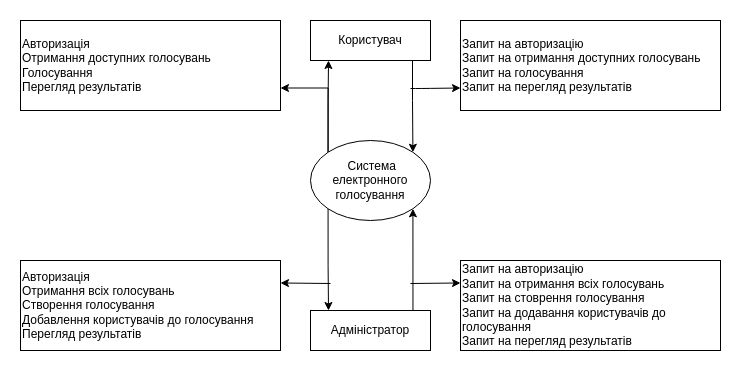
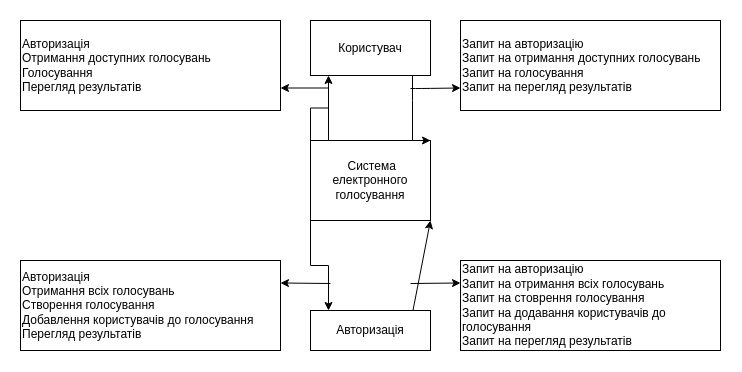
node "Користувач": size 120x40 -> 120x55
node "Система електронного голосування": shape ellipse -> rectangle
node "Адміністратор": label "Адміністратор" -> "Авторизація"
